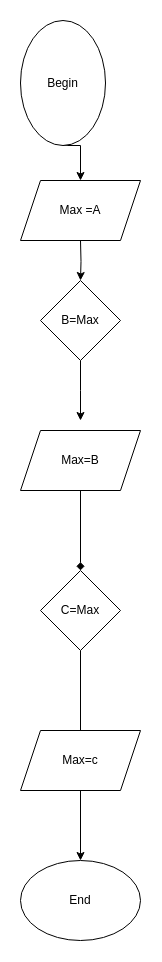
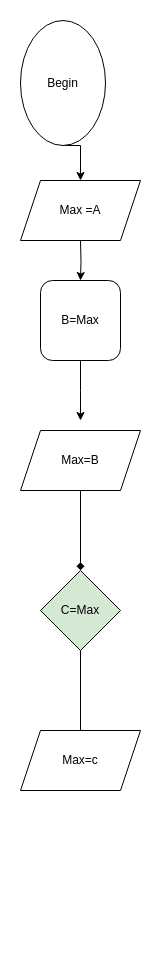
node "B=Max": shape diamond -> rounded rectangle
node "C=Max": fillcolor #ffffff -> #d5e8d4
edge "Max=c" -> "End": removed
node "End": removed
